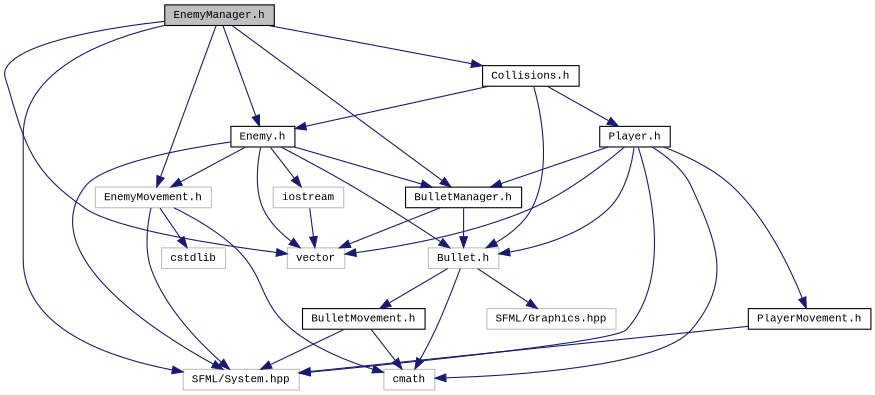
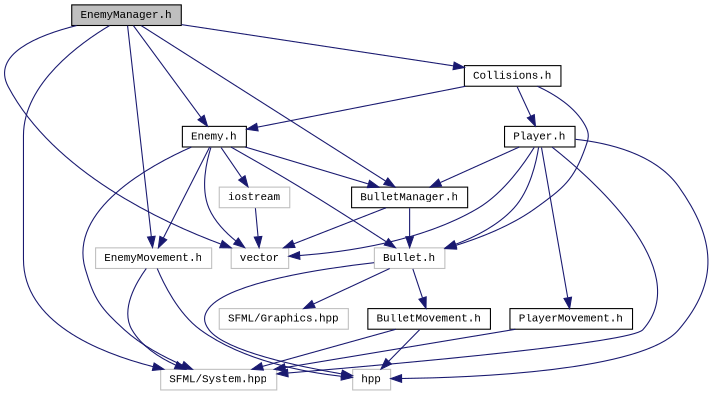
node "cstdlib": removed
node "cmath": label "cmath" -> "hpp"
